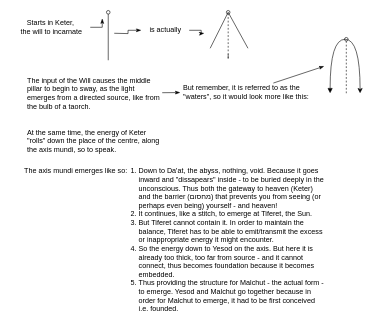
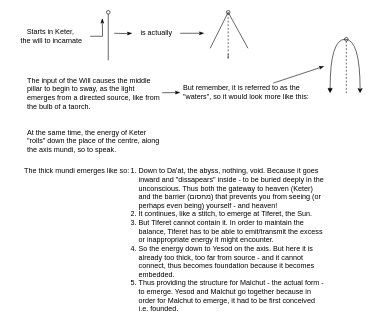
node "Starts in Keter, the will to incarnate": moved (51, 27) -> (51, 36)
node "is actually": moved (165, 30) -> (156, 33)
node "The axis mundi emerges like so:": label "The axis mundi emerges like so:" -> "The thick mundi emerges like so:"
